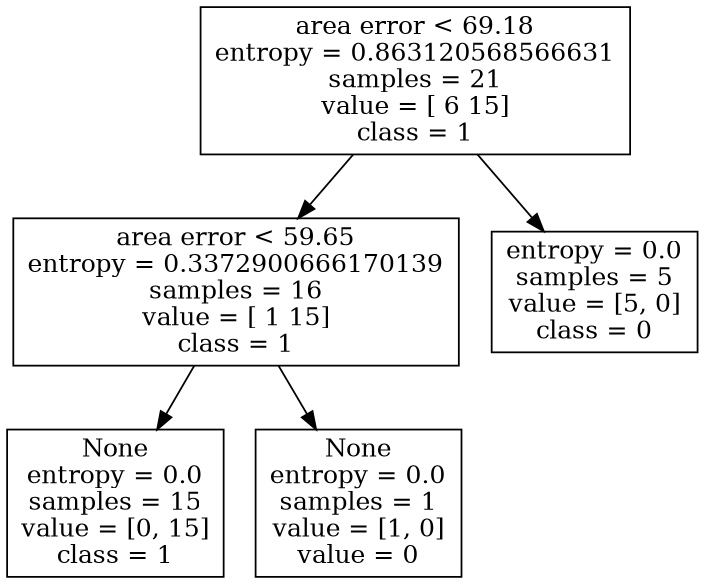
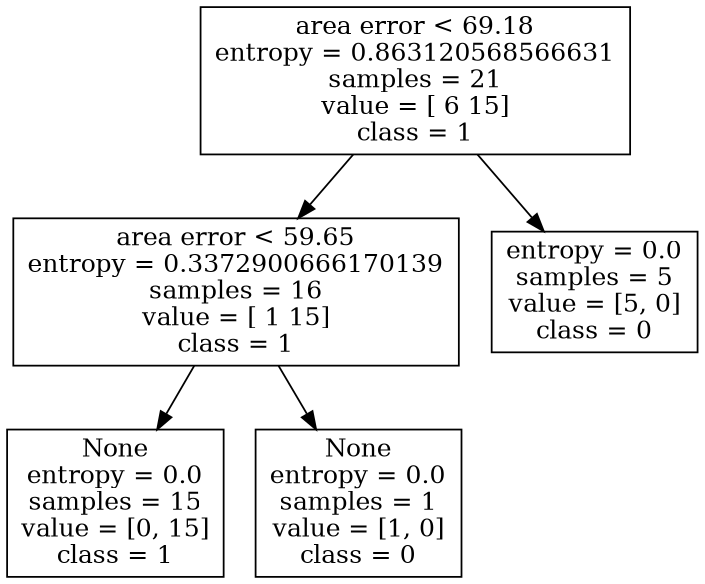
node "None entropy = 0.0 samples = 1 value = [1, 0] value = 0": label "None entropy = 0.0 samples = 1 value = [1, 0] value = 0" -> "None entropy = 0.0 samples = 1 value = [1, 0] class = 0"
